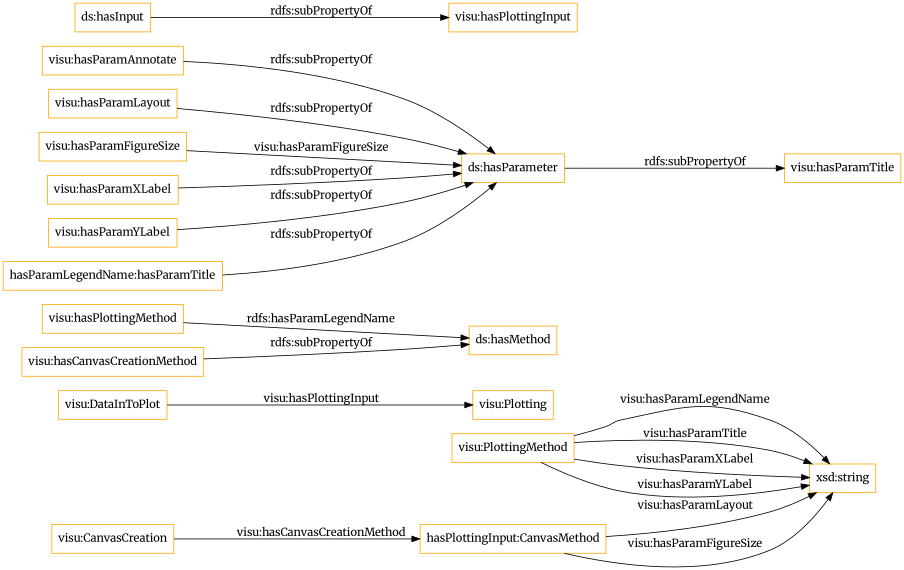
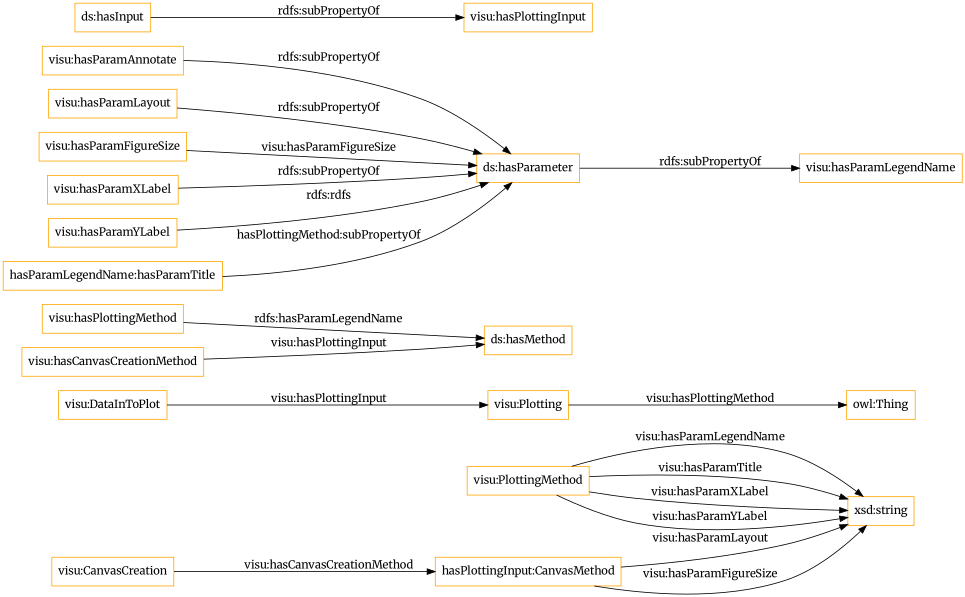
node "visu:hasParamTitle": label "visu:hasParamTitle" -> "visu:hasParamLegendName"
edge "visu:hasParamYLabel" -> "ds:hasParameter": label "rdfs:subPropertyOf" -> "rdfs:rdfs"
edge "hasParamLegendName:hasParamTitle" -> "ds:hasParameter": label "rdfs:subPropertyOf" -> "hasPlottingMethod:subPropertyOf"
edge "visu:hasCanvasCreationMethod" -> "ds:hasMethod": label "rdfs:subPropertyOf" -> "visu:hasPlottingInput"
node "owl:Thing": added
